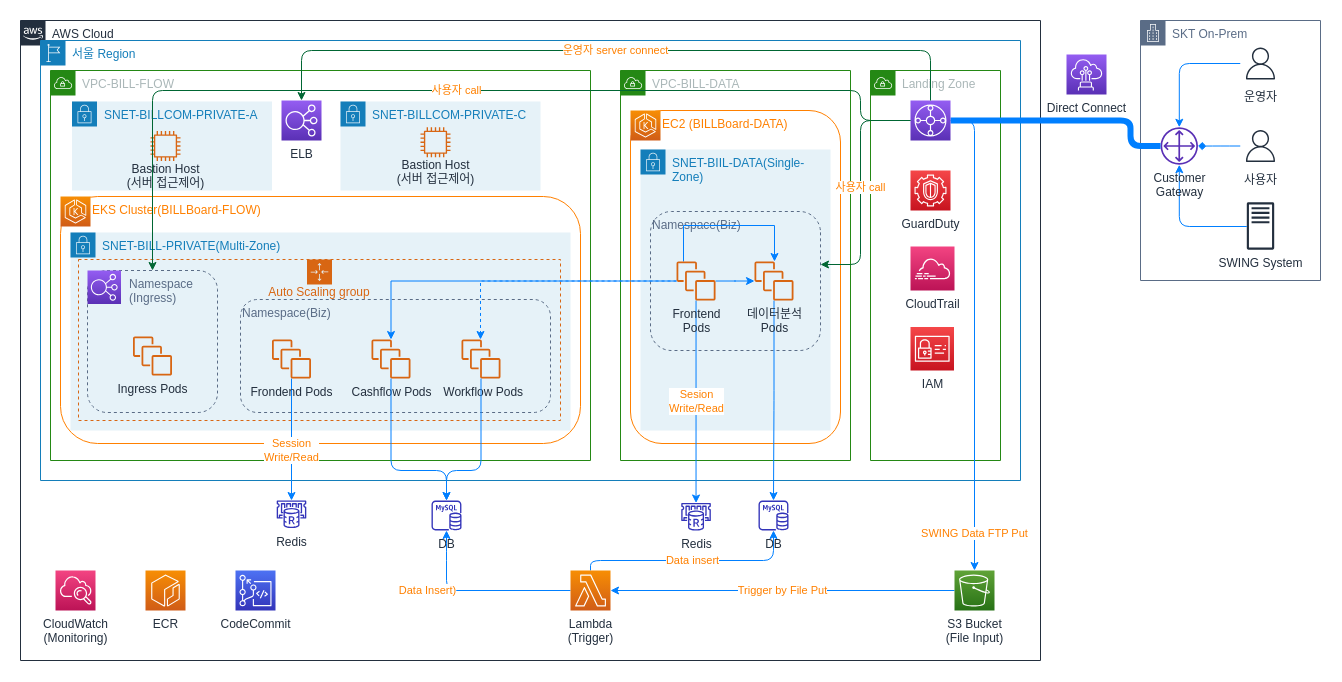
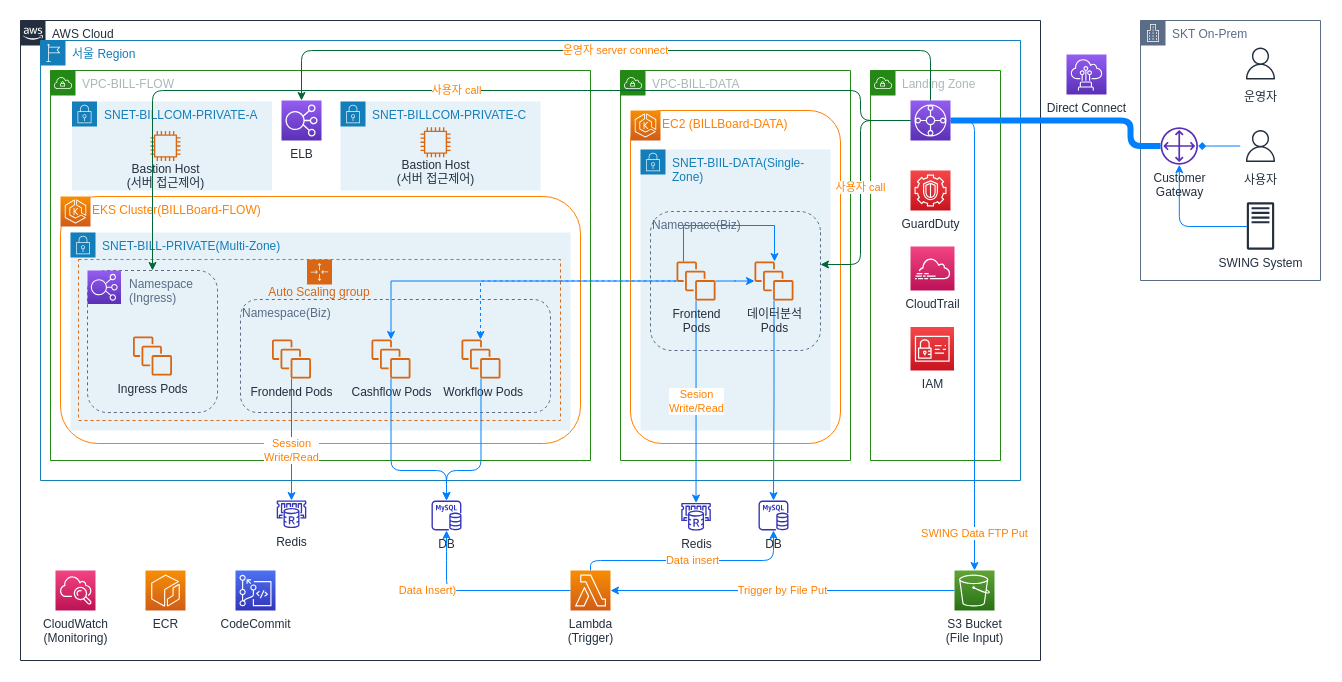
edge "운영자" -> "Customer Gateway": removed
